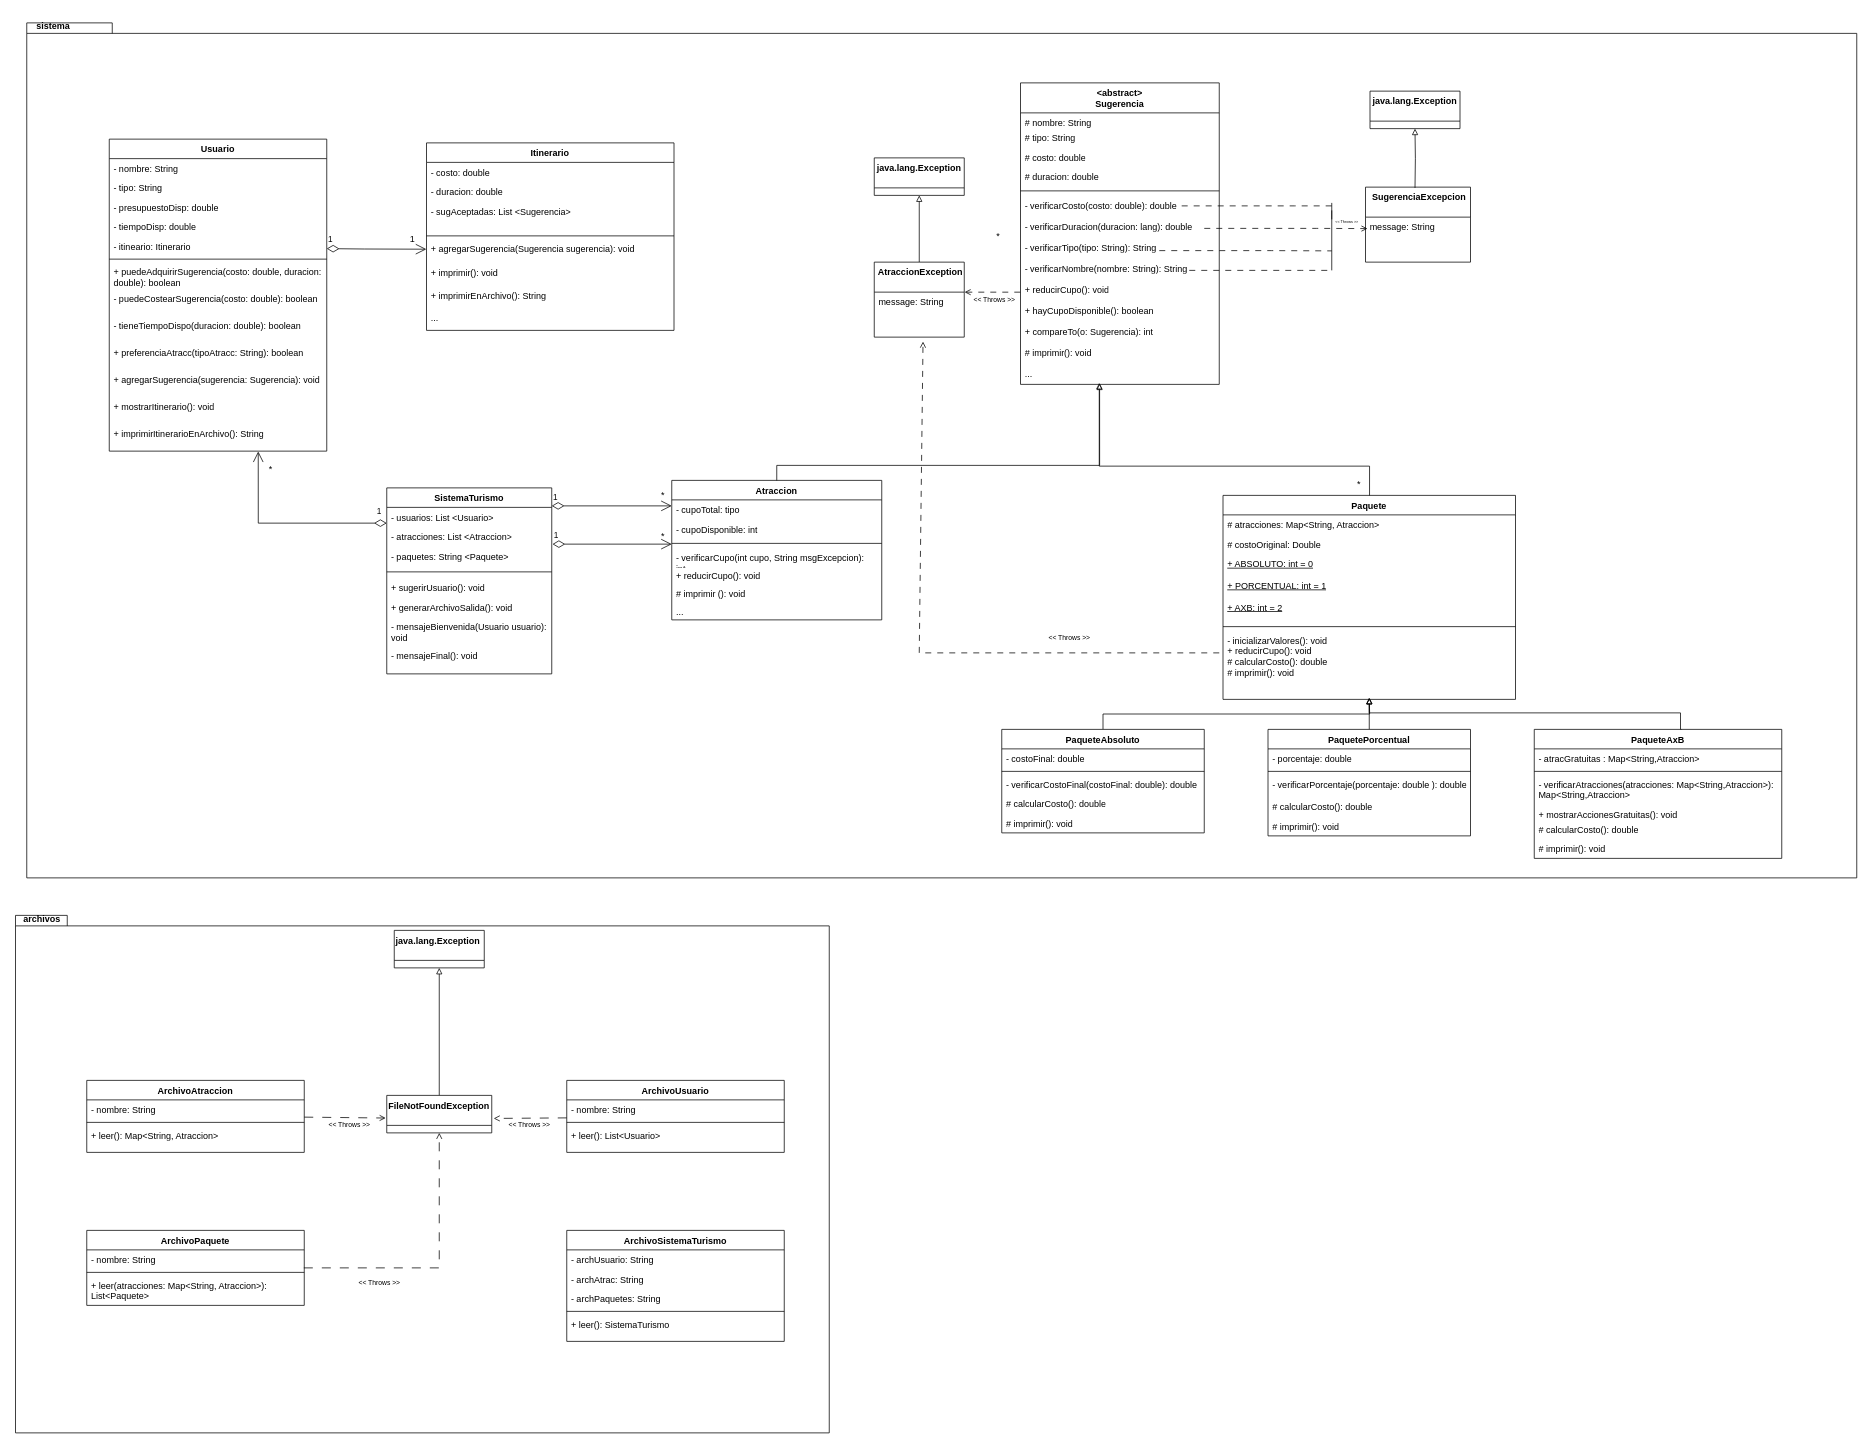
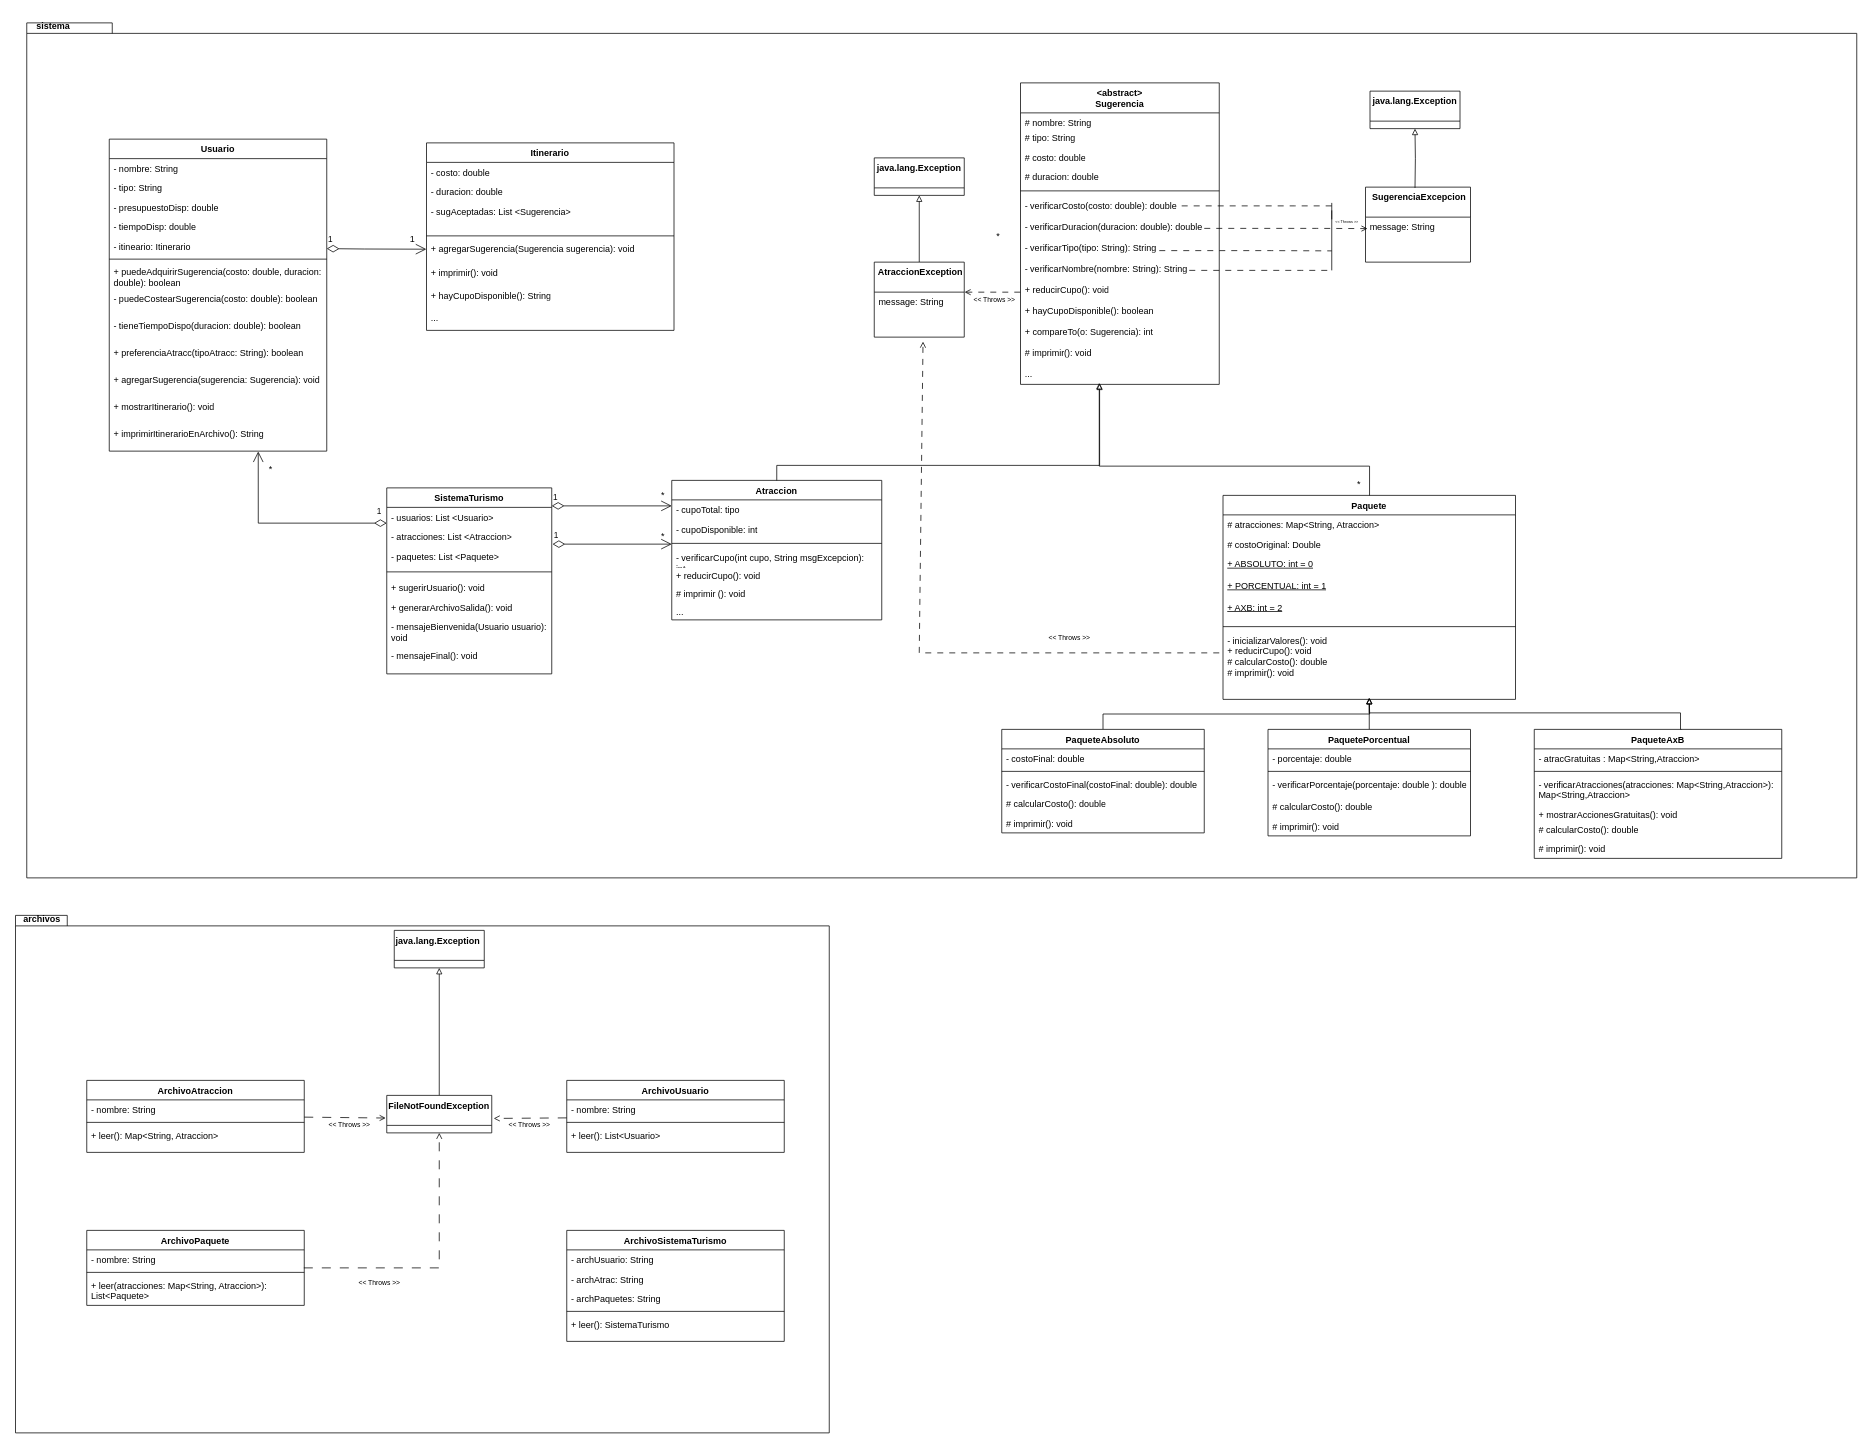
node "- verificarDuracion(duracion: lang): double": label "- verificarDuracion(duracion: lang): double" -> "- verificarDuracion(duracion: double): double"
node "+ imprimirEnArchivo(): String": label "+ imprimirEnArchivo(): String" -> "+ hayCupoDisponible(): String"
node "- paquetes: String <Paquete>": label "- paquetes: String <Paquete>" -> "- paquetes: List <Paquete>"
